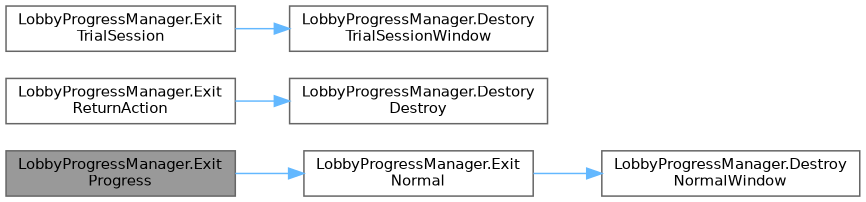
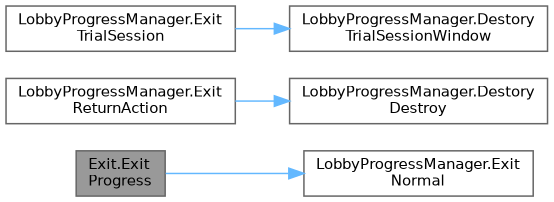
node "LobbyProgressManager.Exit Progress": label "LobbyProgressManager.Exit Progress" -> "Exit.Exit Progress"
node "LobbyProgressManager.Destroy NormalWindow": removed
